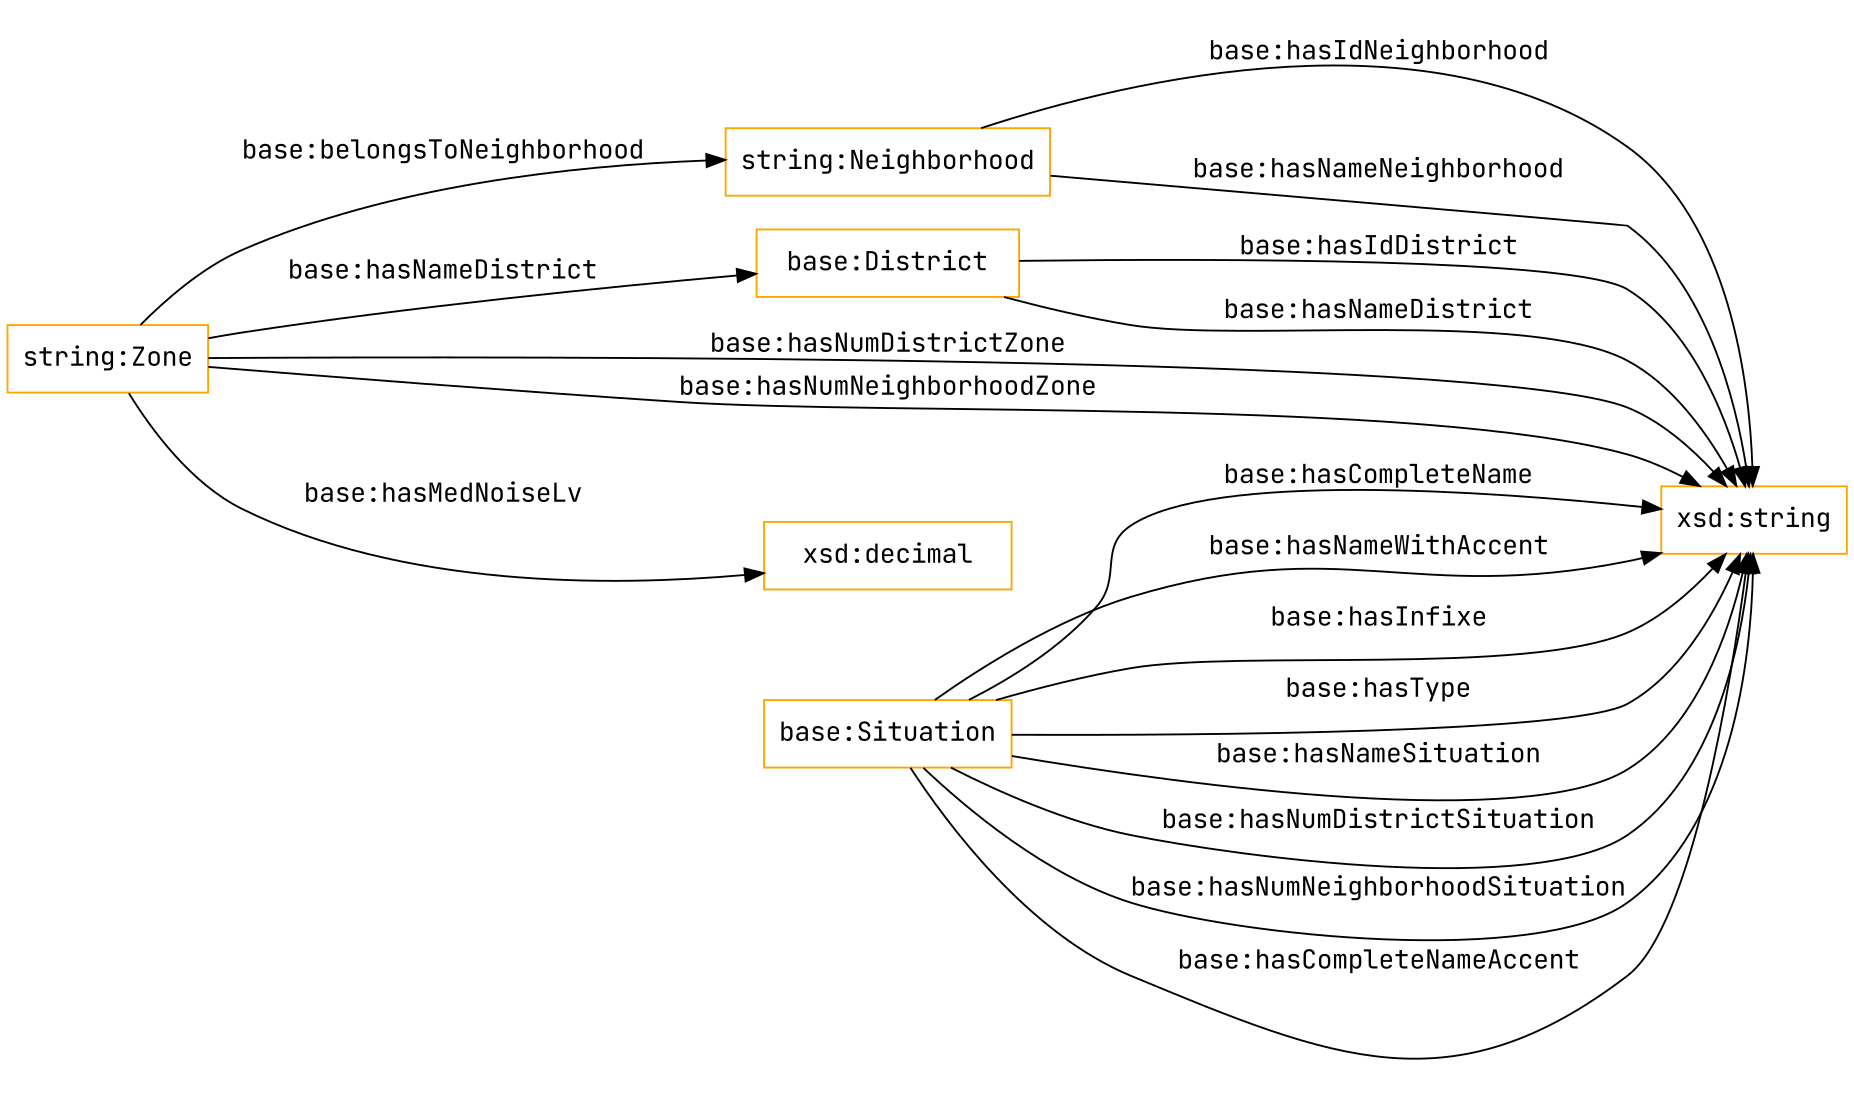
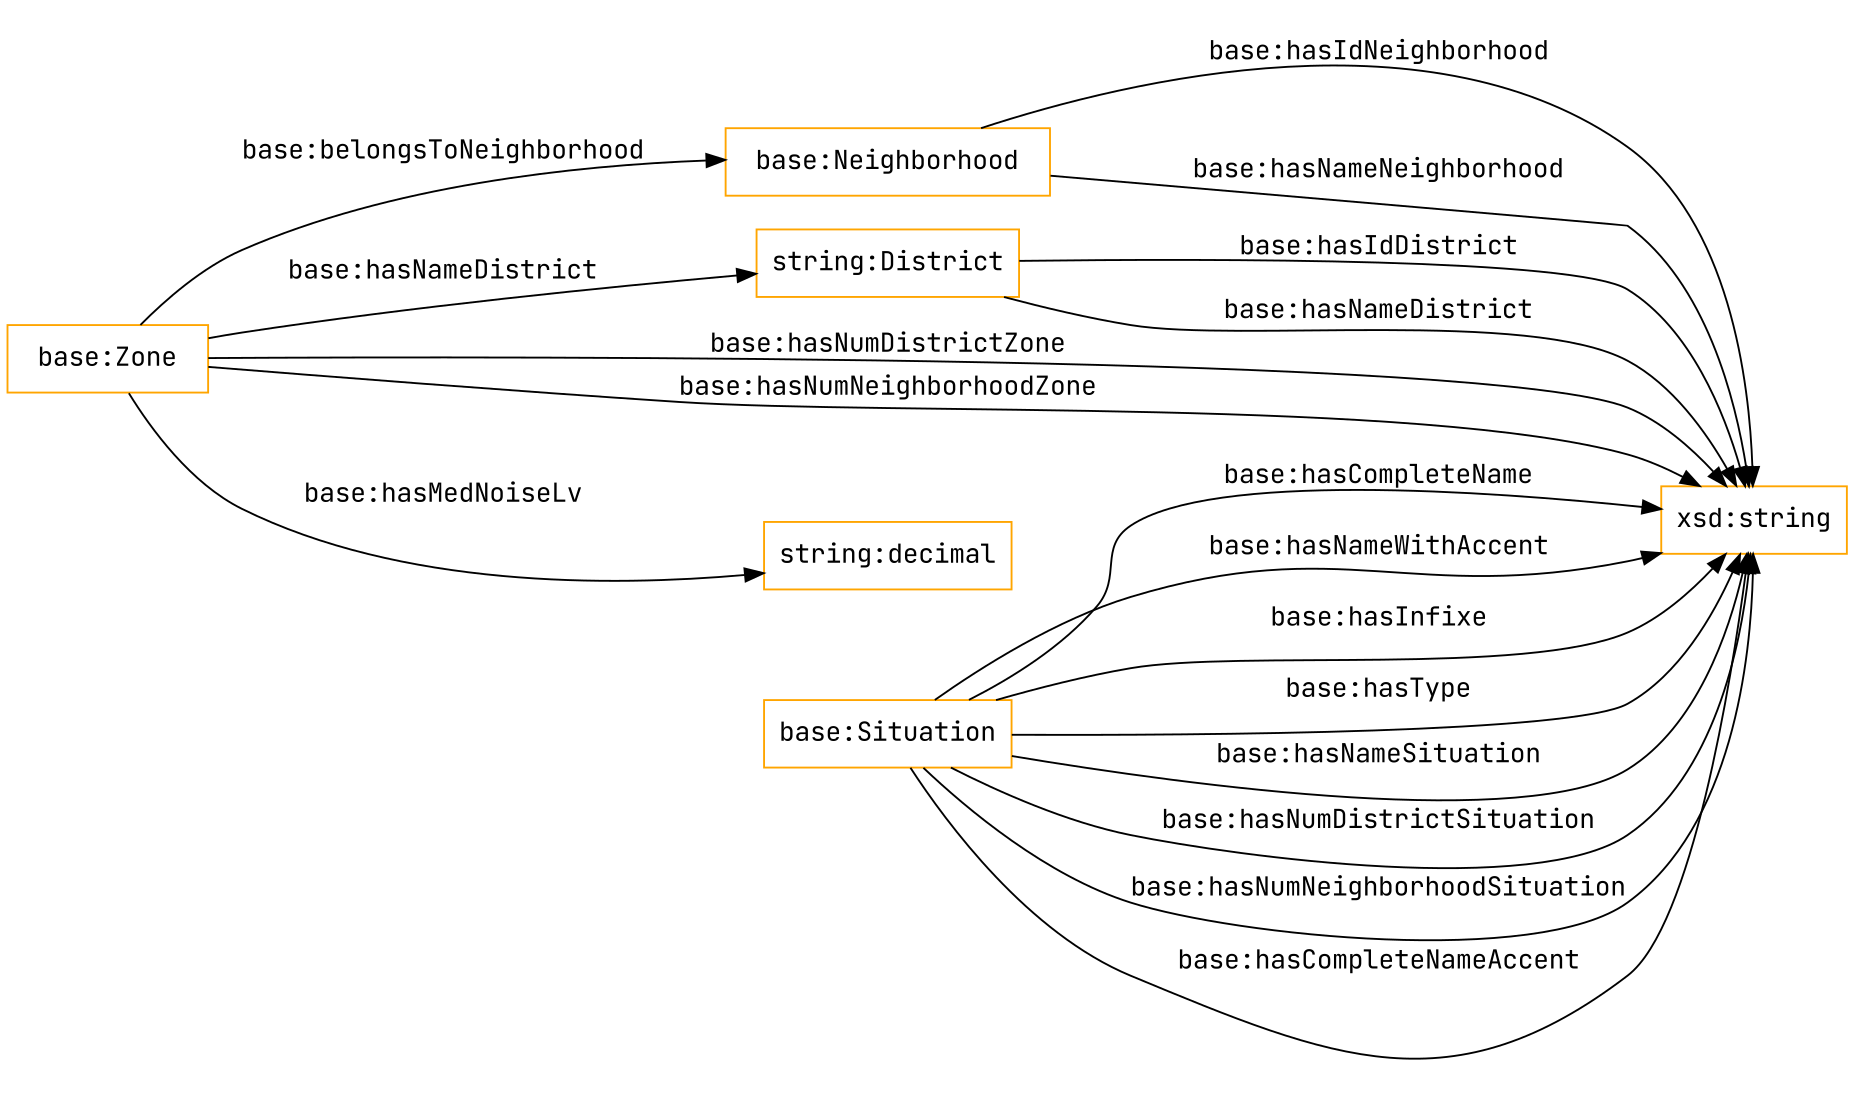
node "string:Neighborhood": label "string:Neighborhood" -> "base:Neighborhood"
node "base:District": label "base:District" -> "string:District"
node "string:Zone": label "string:Zone" -> "base:Zone"
node "xsd:decimal": label "xsd:decimal" -> "string:decimal"
